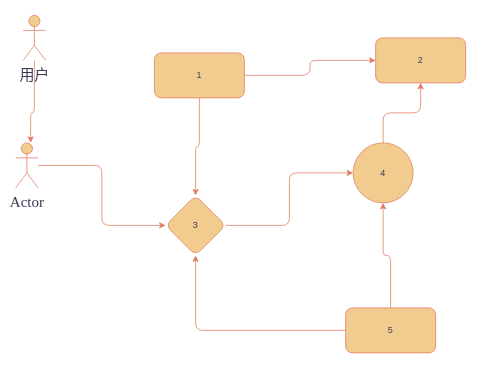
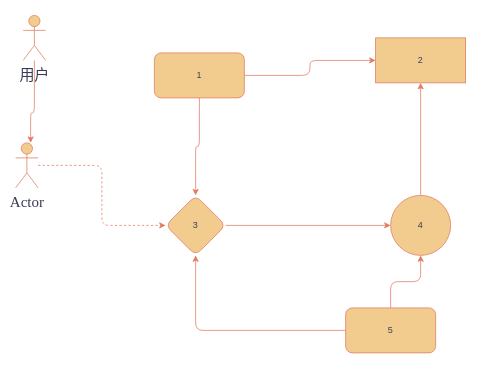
node "2": shape rounded rectangle -> rectangle
node "4": moved (383, 173) -> (420, 225)
edge "Actor" -> "3": style solid -> dashed
